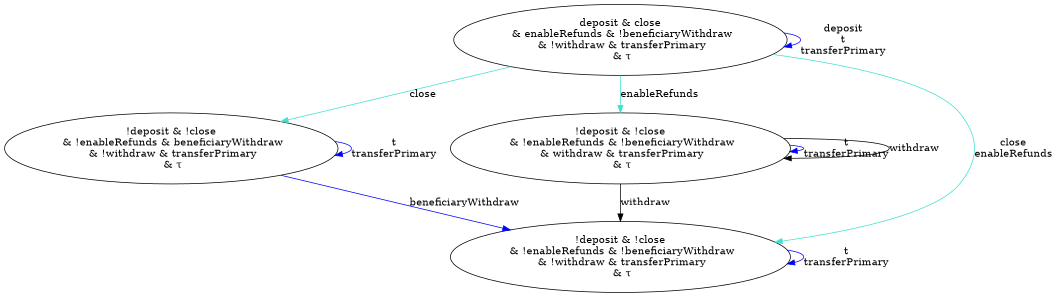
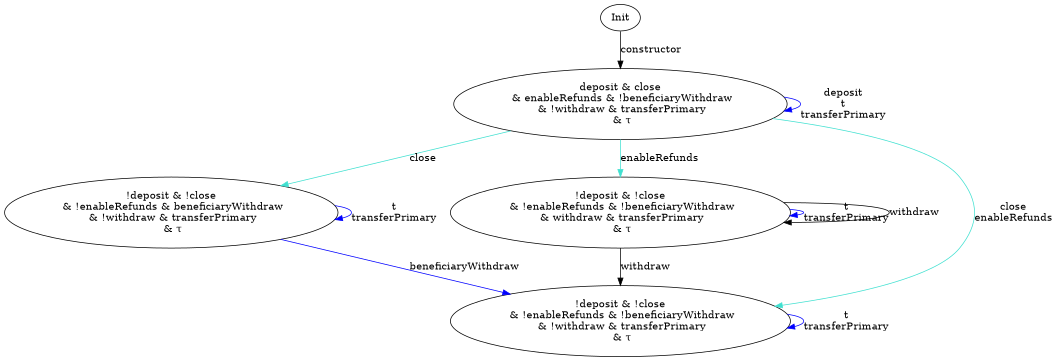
node "Init": added
